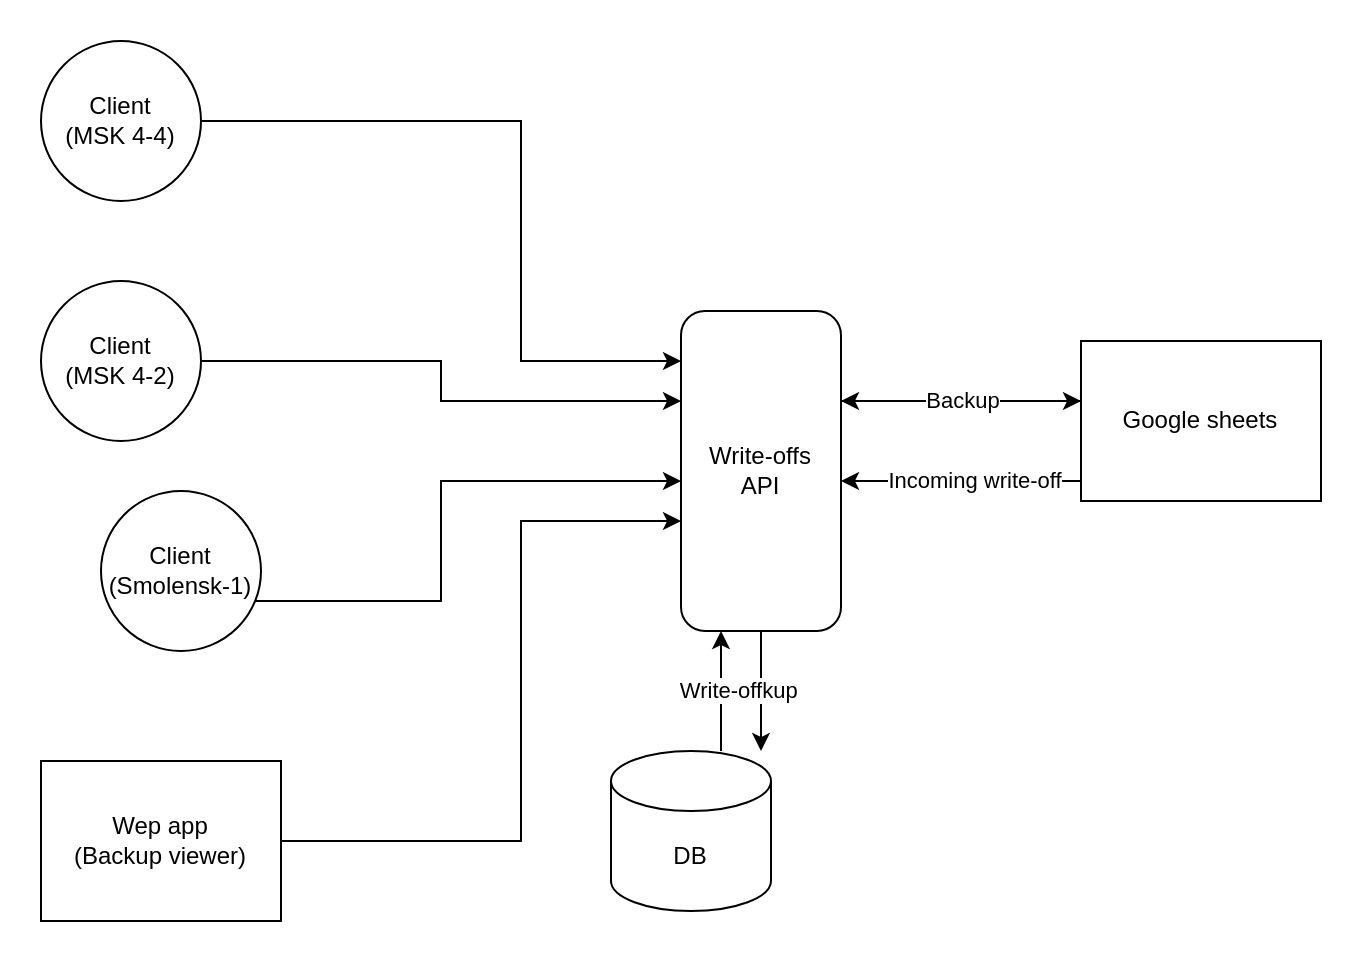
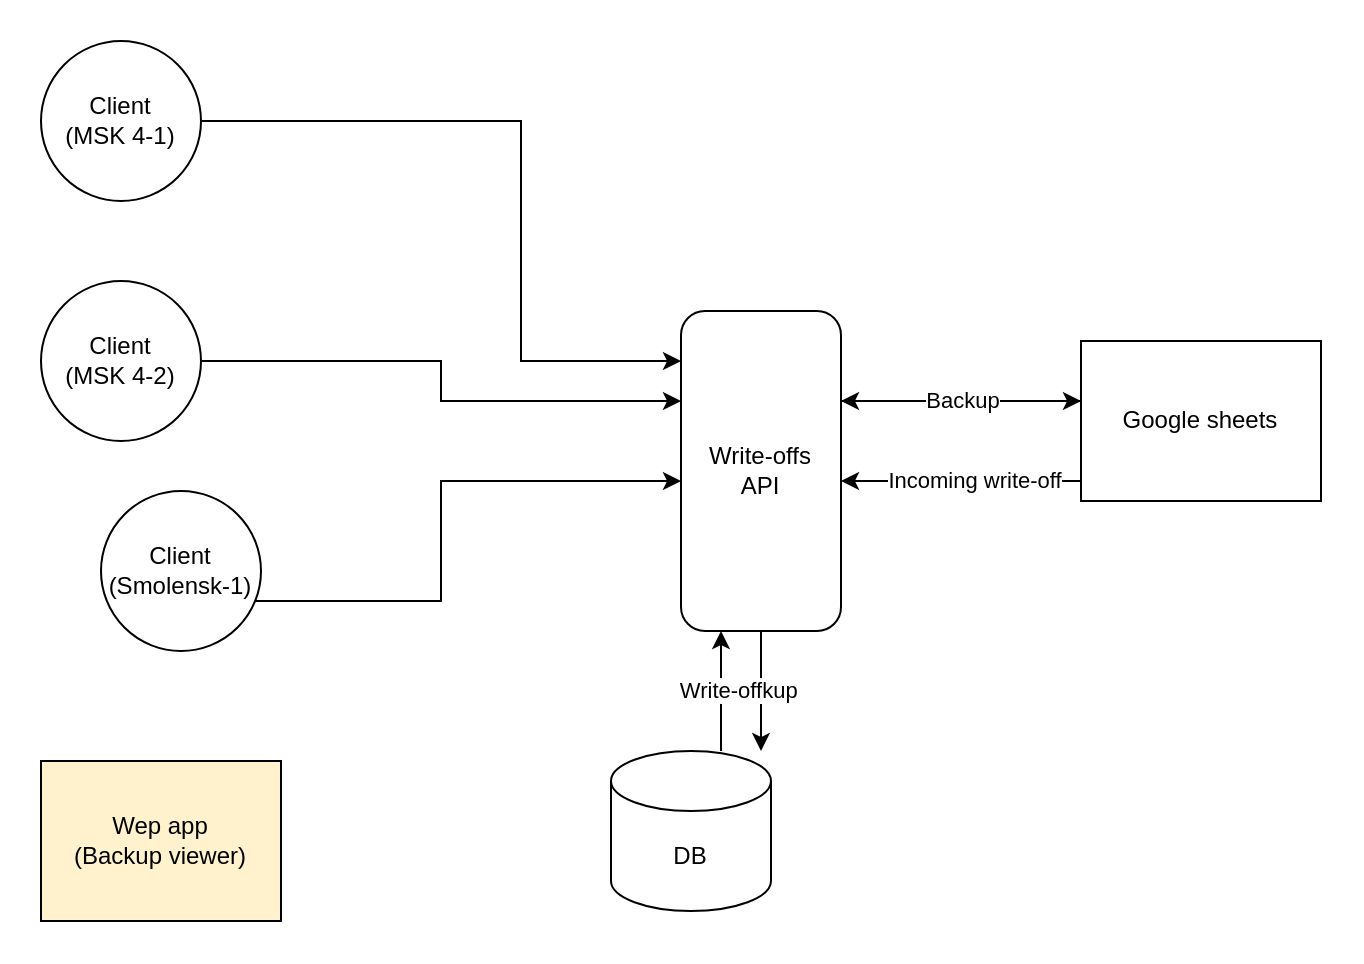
node "Client (MSK 4-4)": label "Client (MSK 4-4)" -> "Client (MSK 4-1)"
edge "Wep app (Backup viewer)" -> "Write-offs API": removed
node "Wep app (Backup viewer)": fillcolor #ffffff -> #fff2cc
